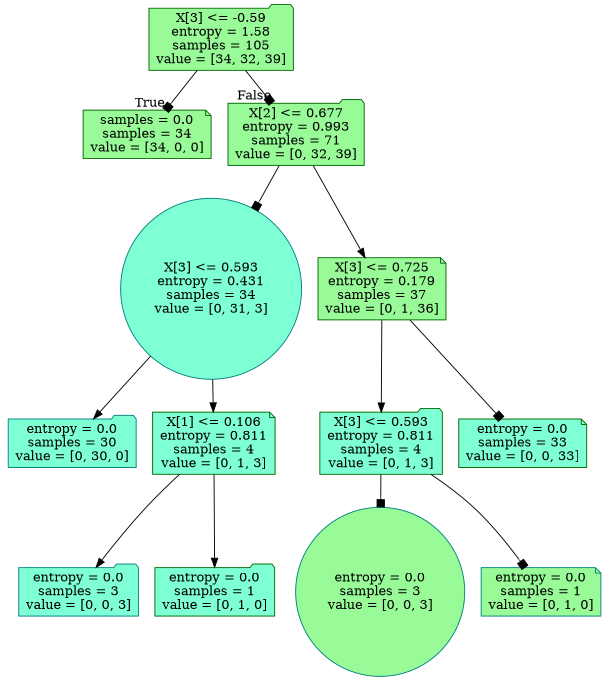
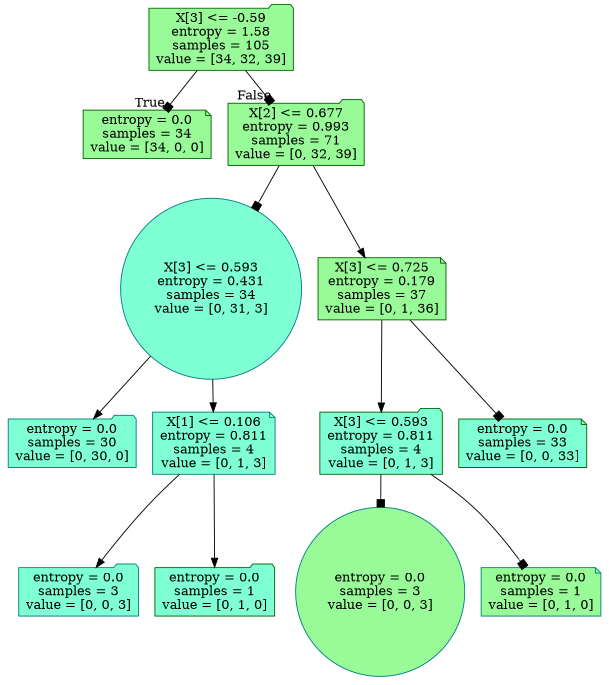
node "samples = 0.0 samples = 34 value = [34, 0, 0]": label "samples = 0.0 samples = 34 value = [34, 0, 0]" -> "entropy = 0.0 samples = 34 value = [34, 0, 0]"
node "X[1] <= 0.106 entropy = 0.811 samples = 4 value = [0, 1, 3]": color darkgreen -> teal
